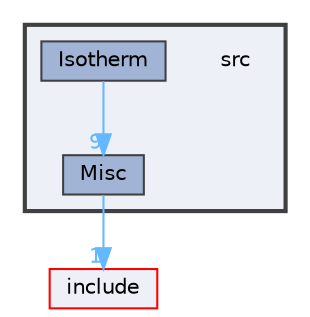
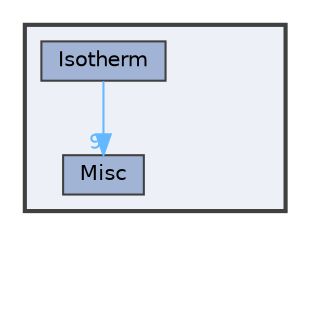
node "src": removed
node "include": removed
